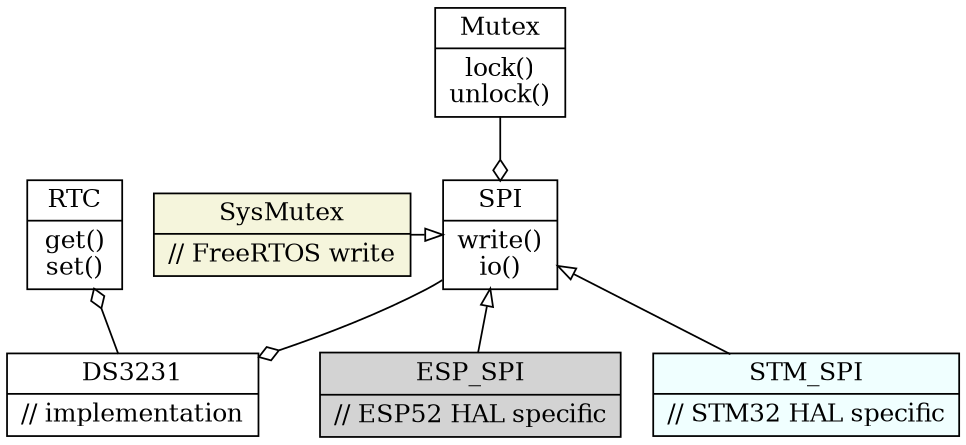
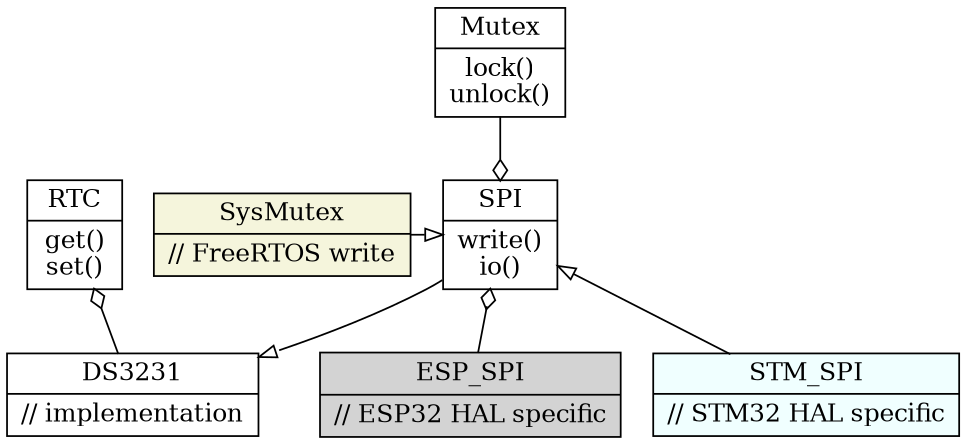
edge "SPI" -> "DS3231": arrowhead ediamond -> empty
edge "ESP_SPI" -> "SPI": arrowhead empty -> ediamond
node "ESP_SPI": text "// ESP52 HAL specific" -> "// ESP32 HAL specific"
